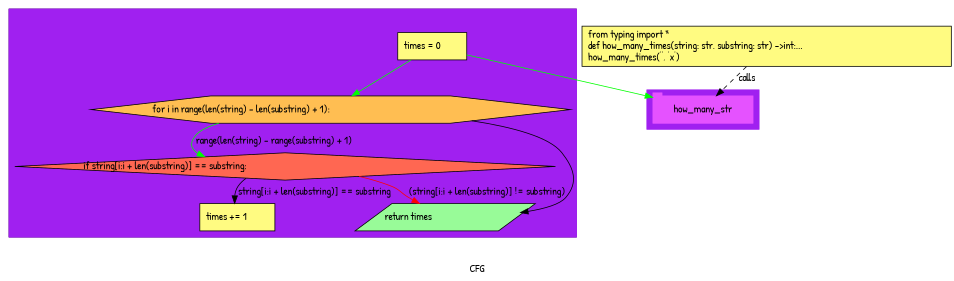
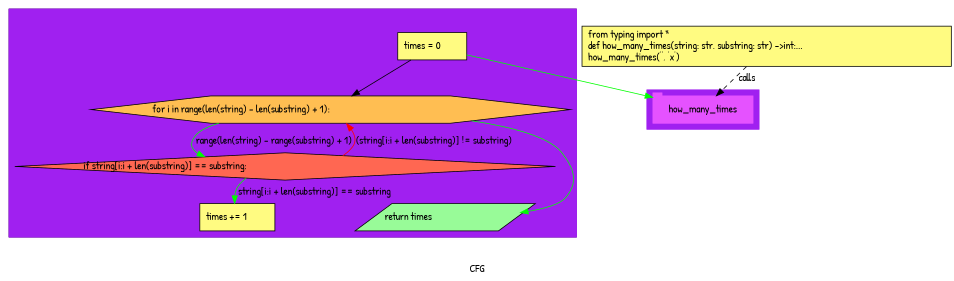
edge "times = 0" -> "for i in range(len(string) - len(substring) + 1):": color green -> black
node "how_many_str": label "how_many_str" -> "how_many_times"
edge "for i in range(len(string) - len(substring) + 1):" -> "return times": color black -> green
edge "if string[i:i + len(substring)] == substring:" -> "return times": now "if string[i:i + len(substring)] == substring:" -> "for i in range(len(string) - len(substring) + 1):"
edge "if string[i:i + len(substring)] == substring:" -> "times += 1": color black -> green
